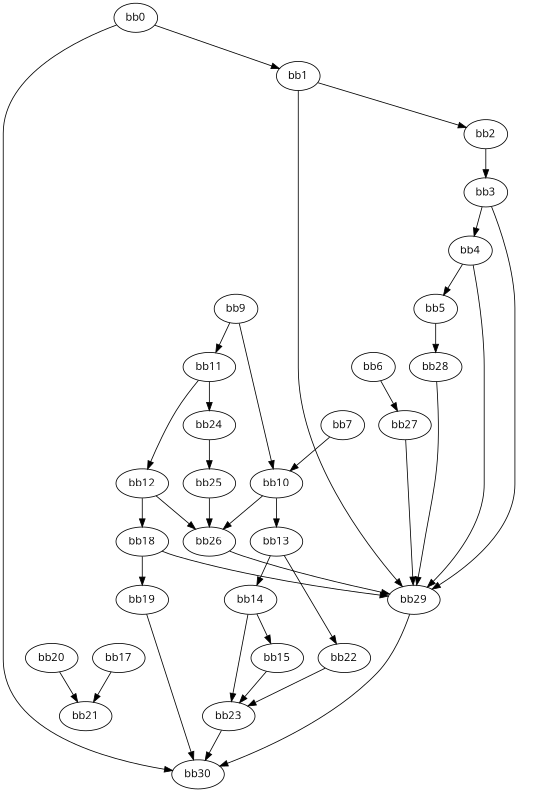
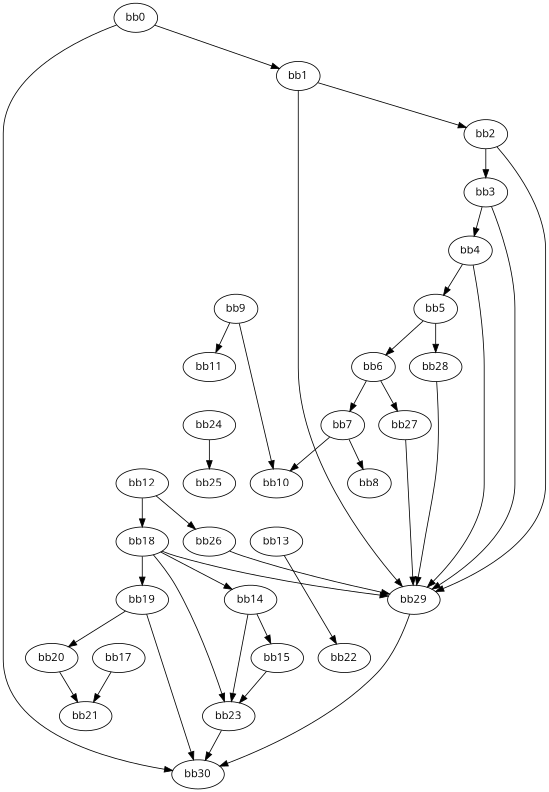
edge "bb5" -> "bb6": added
edge "bb2" -> "bb29": added
edge "bb11" -> "bb24": removed
edge "bb6" -> "bb7": added
edge "bb11" -> "bb12": removed
node "bb8": added
edge "bb25" -> "bb26": removed
edge "bb10" -> "bb13": removed
edge "bb10" -> "bb26": removed
edge "bb13" -> "bb14": now "bb18" -> "bb14"
edge "bb19" -> "bb20": added
edge "bb22" -> "bb23": now "bb18" -> "bb23"
